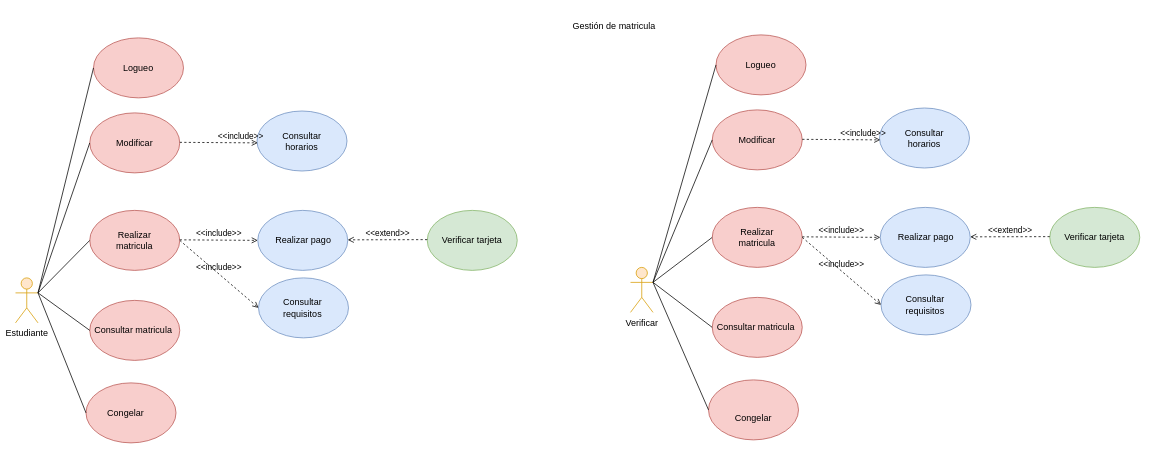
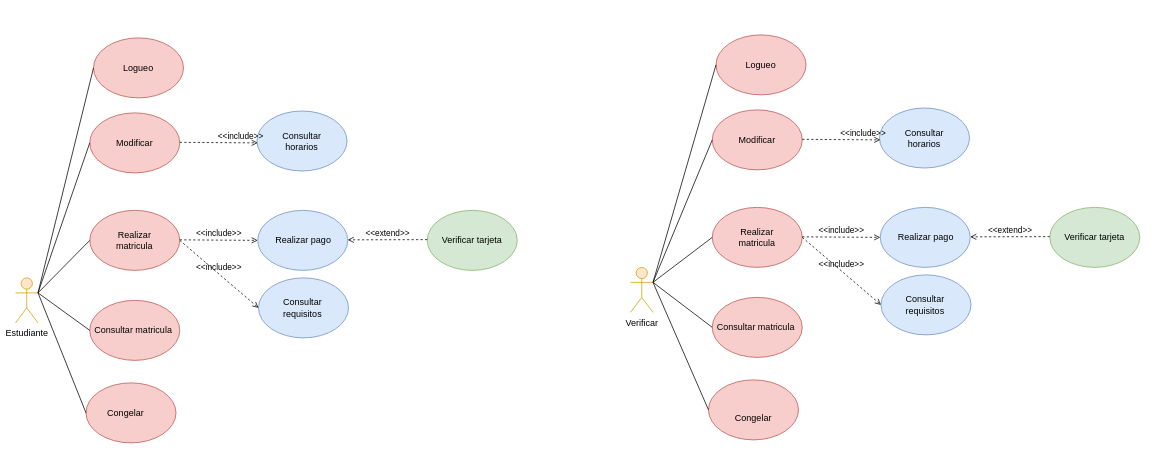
node "Gestión de matricula": removed
